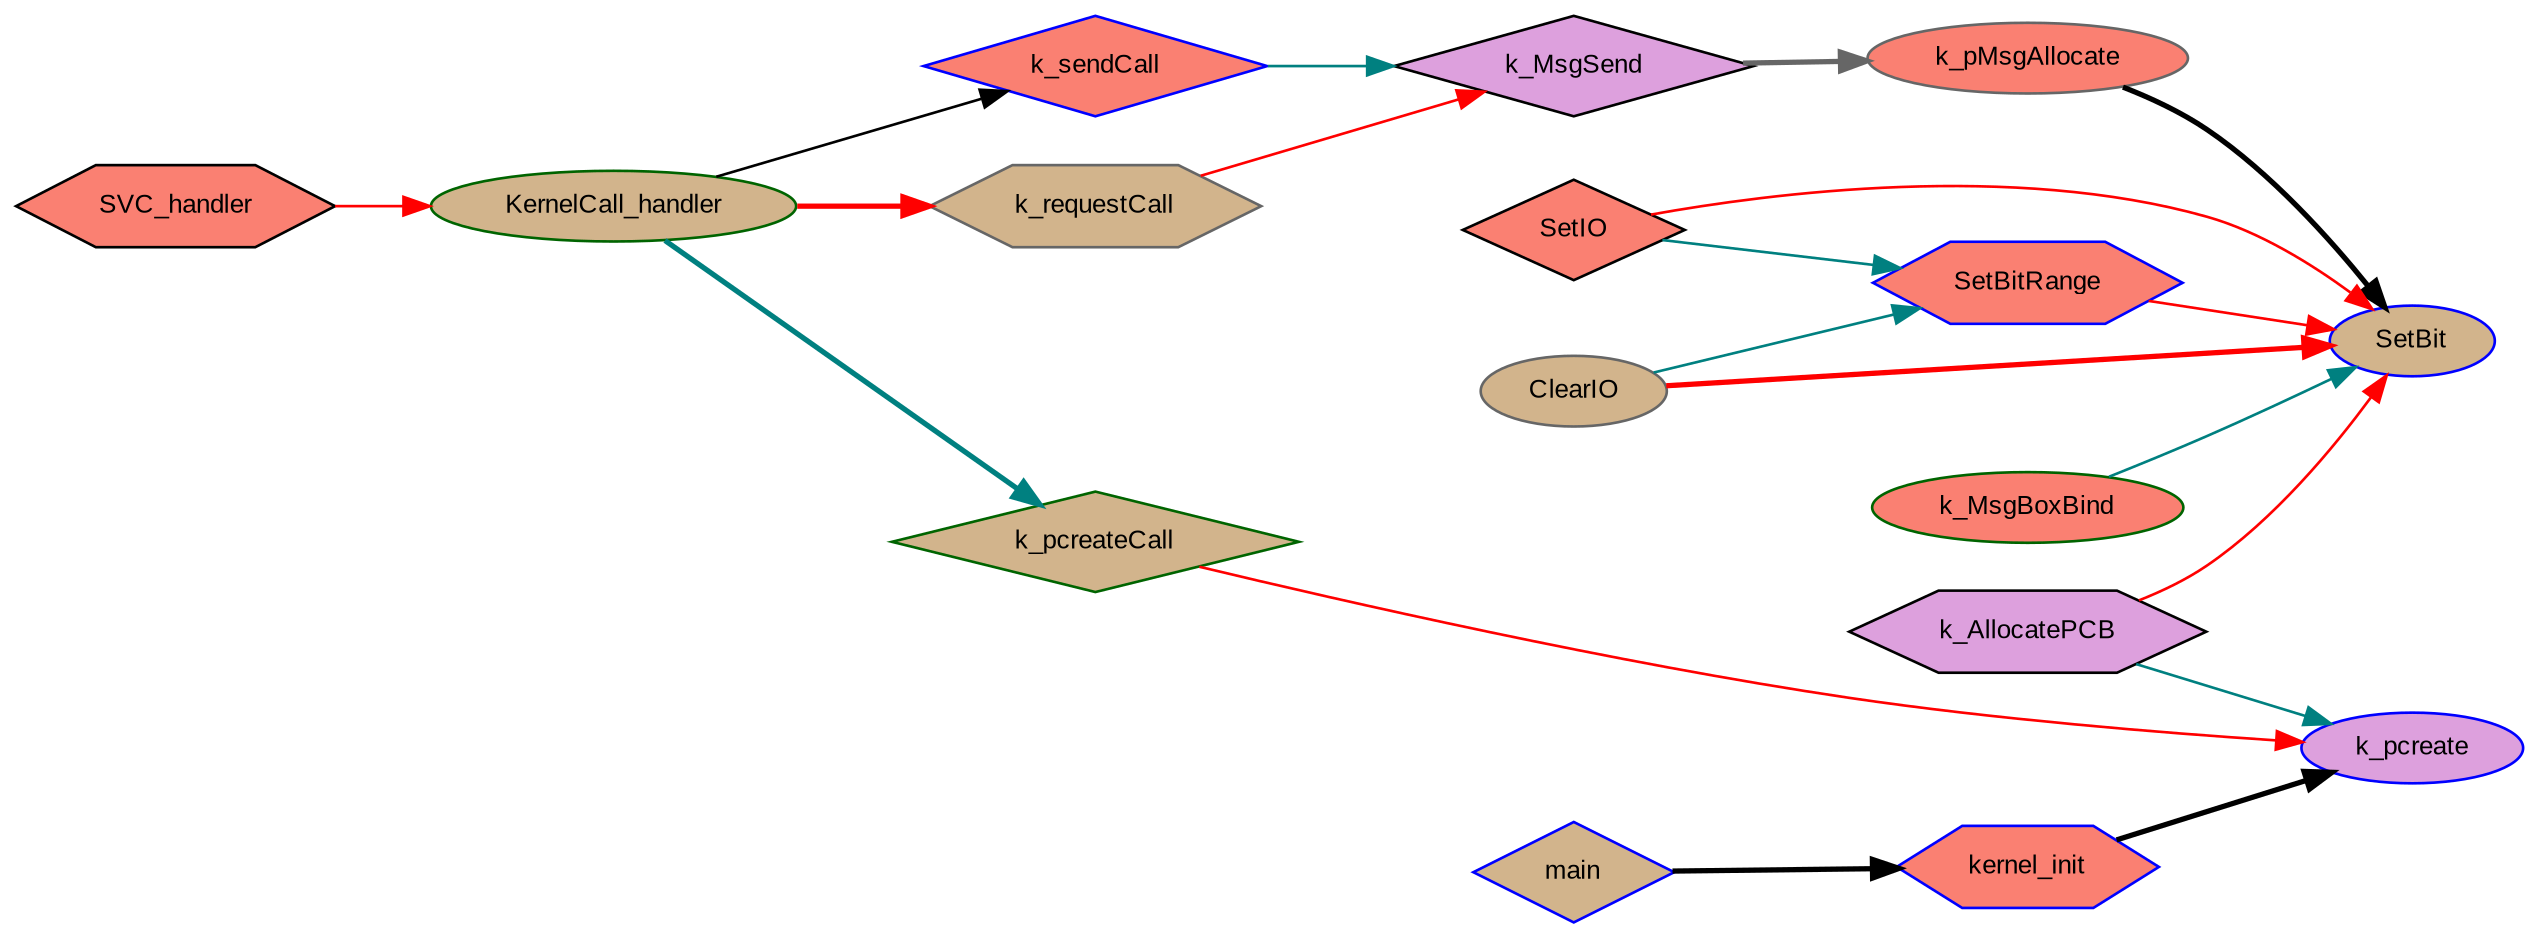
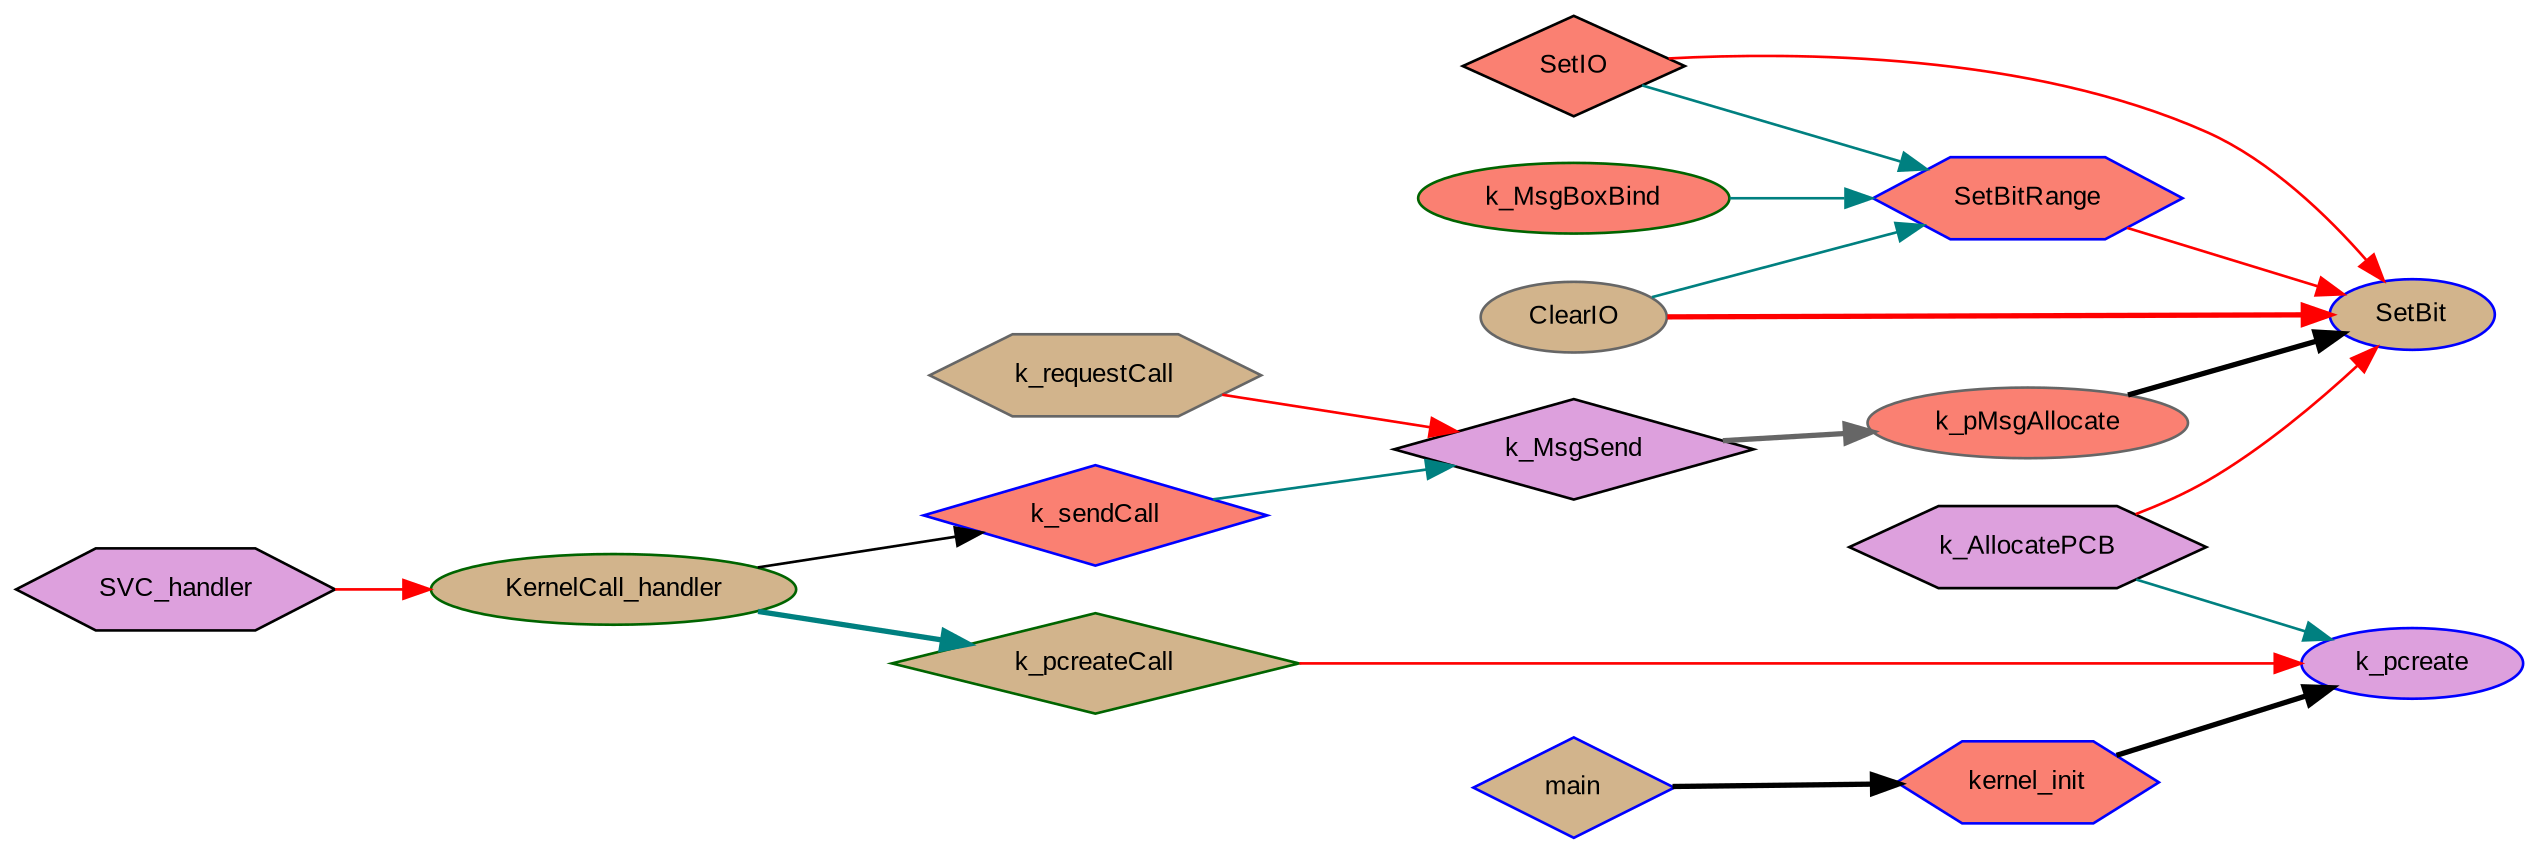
node "SVC_handler": fillcolor salmon -> plum
edge "KernelCall_handler" -> "k_requestCall": removed
edge "k_MsgBoxBind" -> "SetBit": now "k_MsgBoxBind" -> "SetBitRange"
